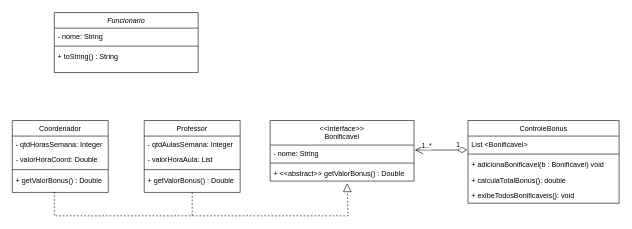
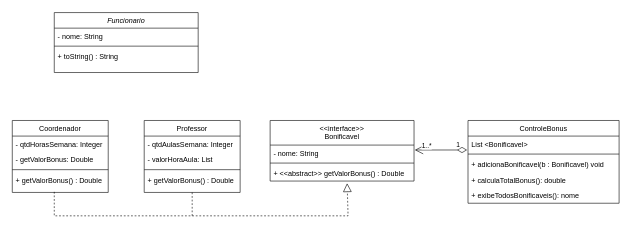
node "- valorHoraCoord: Double": label "- valorHoraCoord: Double" -> "- getValorBonus: Double"
node "+ exibeTodosBonificaveis(): void": label "+ exibeTodosBonificaveis(): void" -> "+ exibeTodosBonificaveis(): nome"
